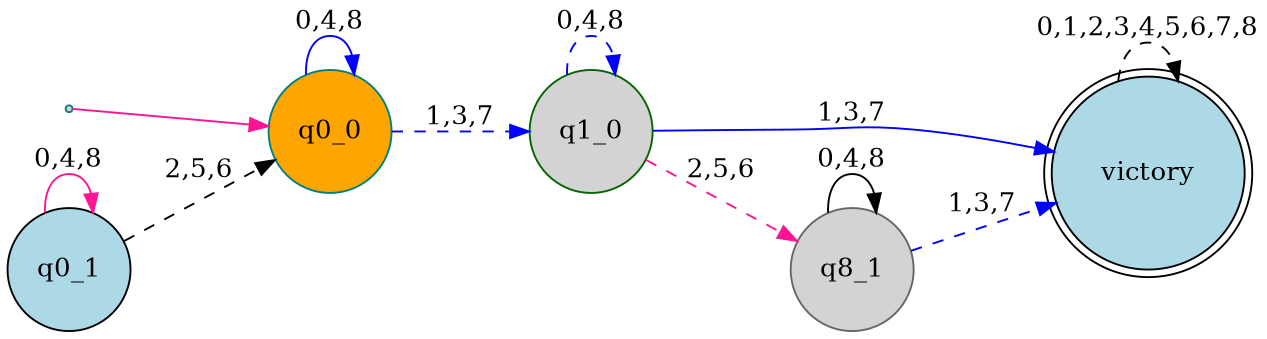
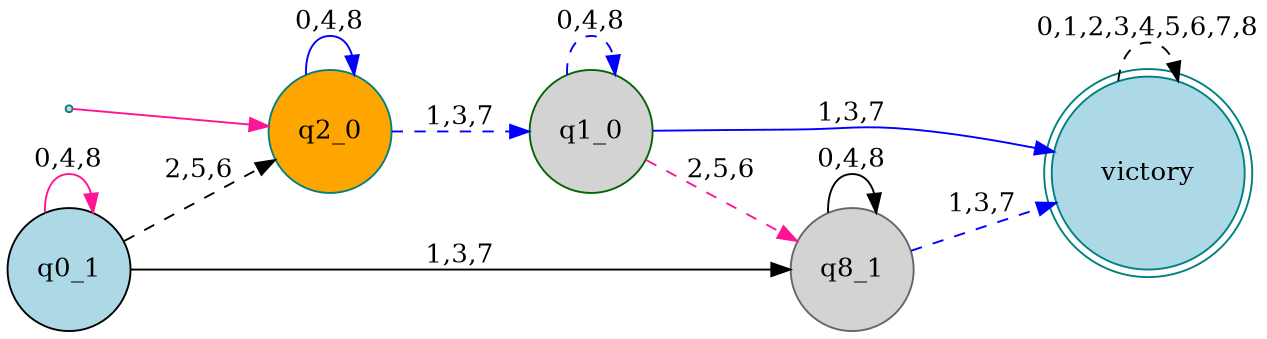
node "q0_0": label "q0_0" -> "q2_0"
node "victory": color black -> teal
edge "q0_1" -> "q8_1": added, label "1,3,7"
